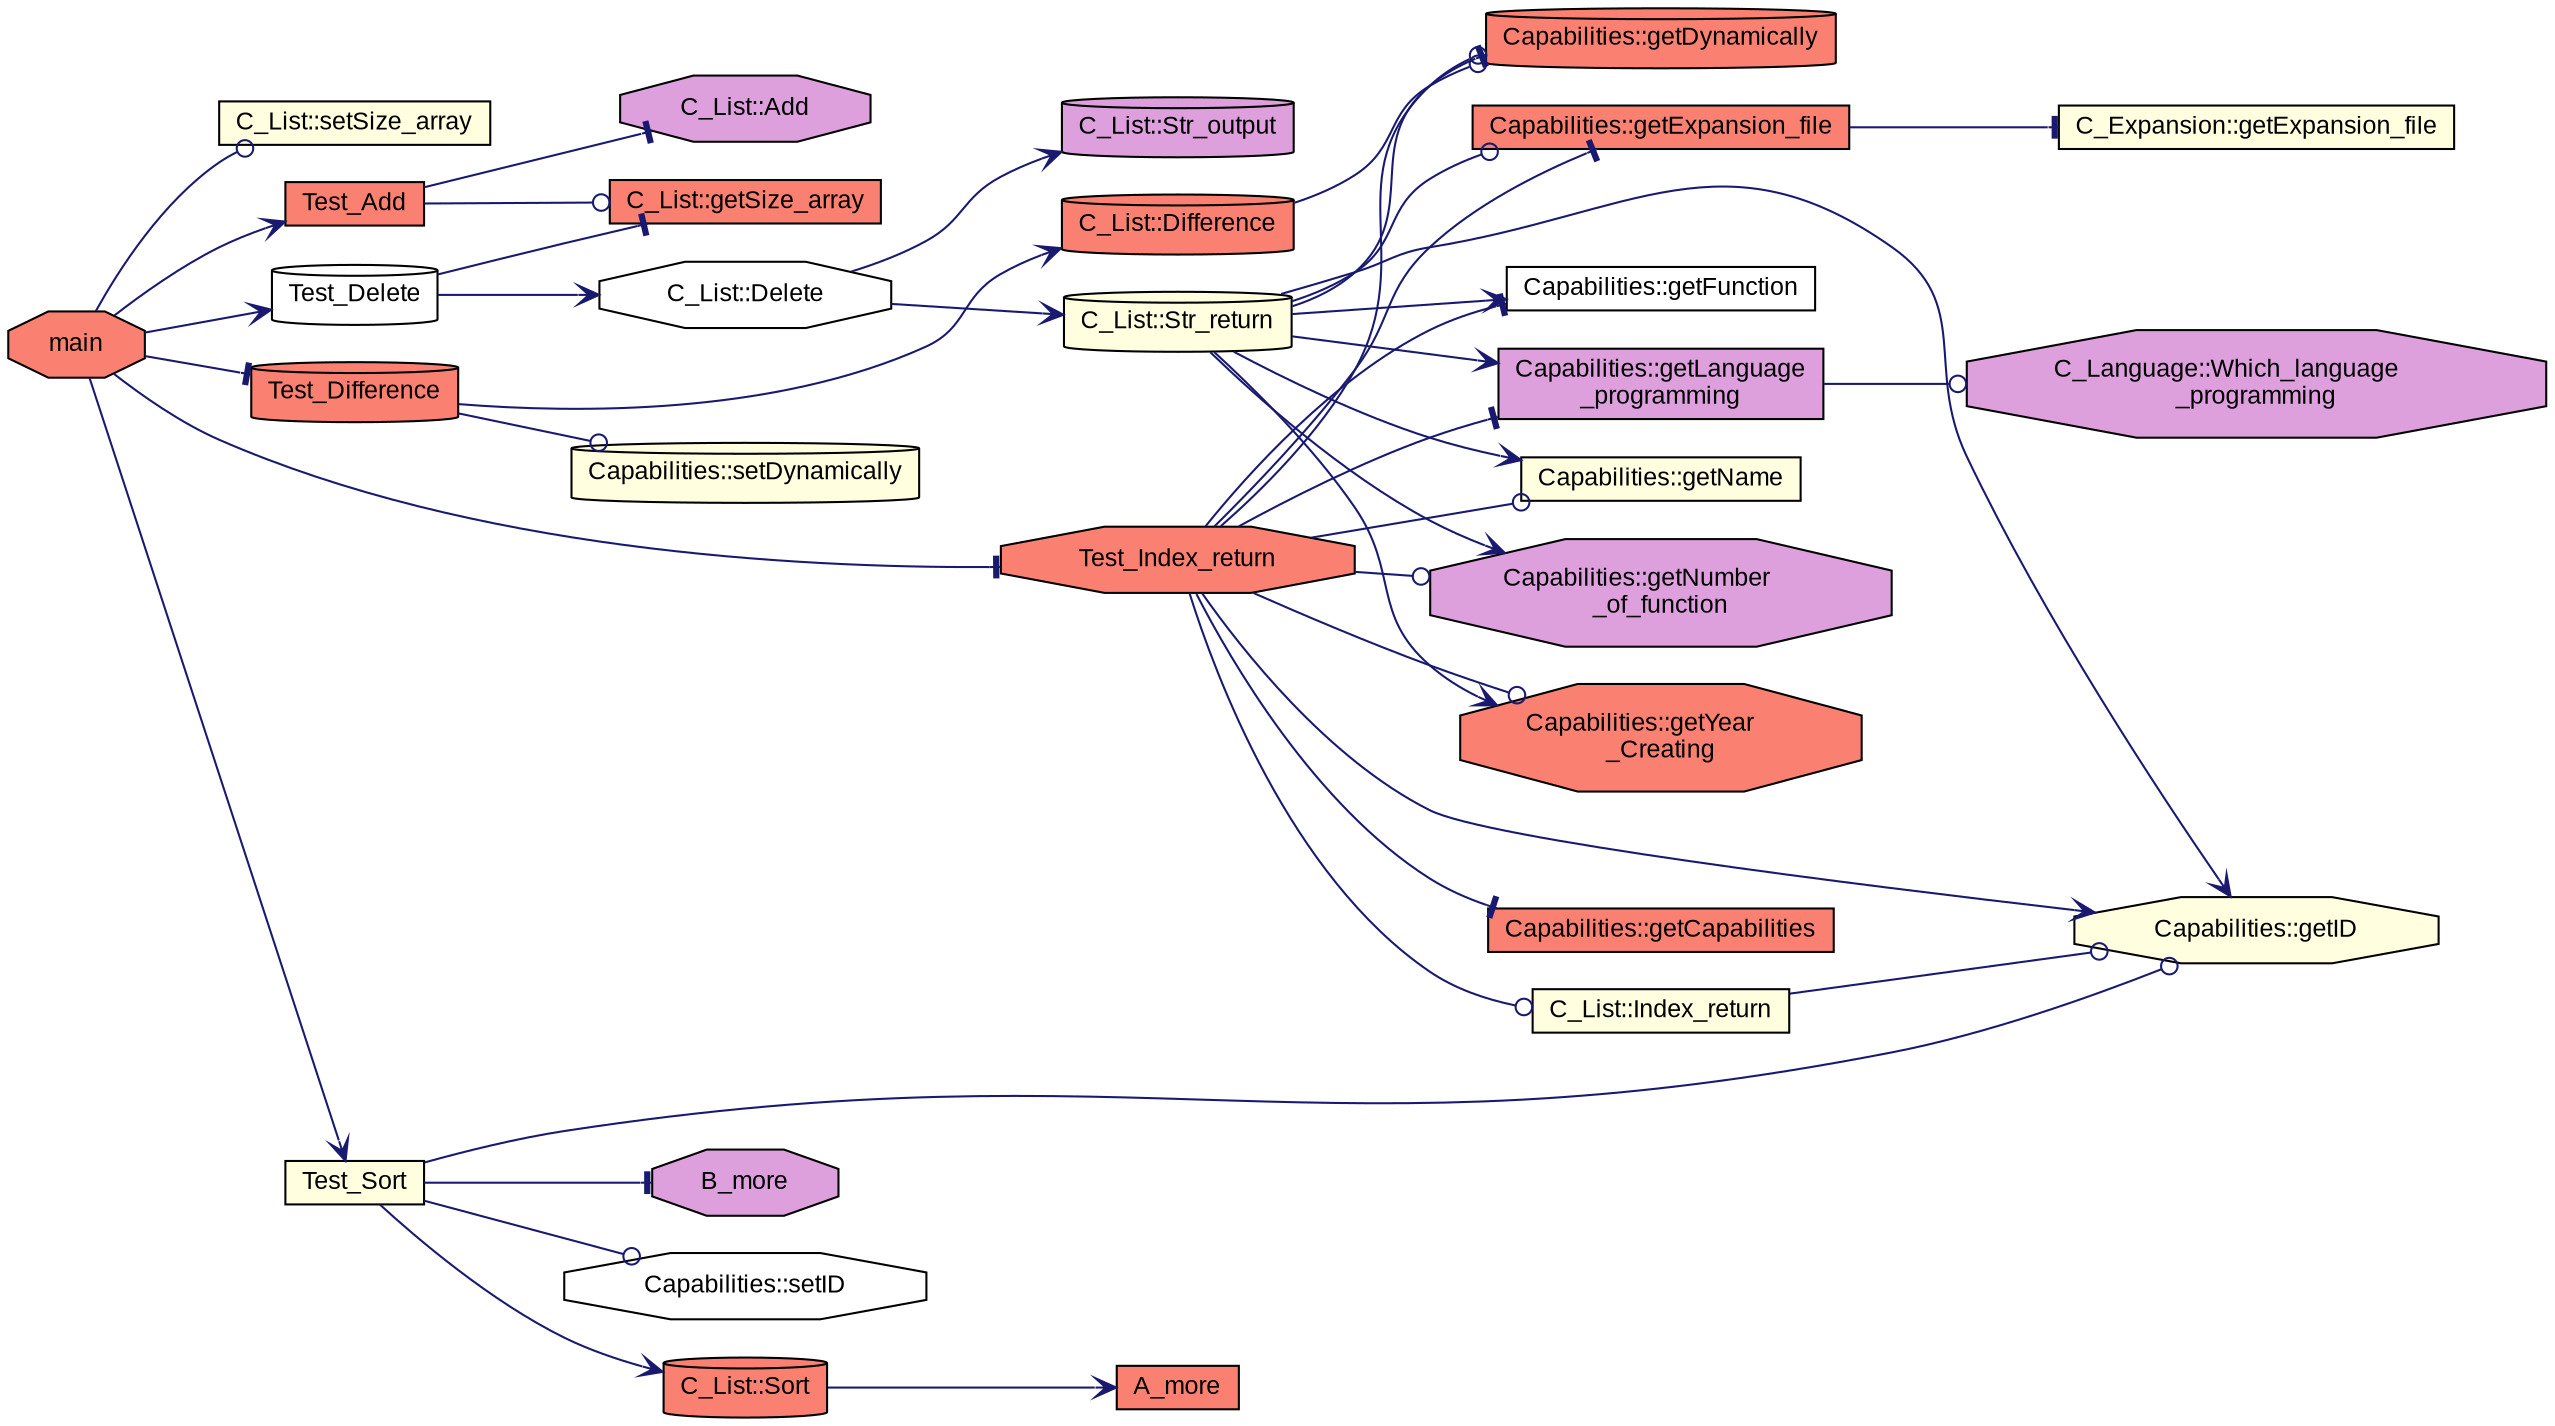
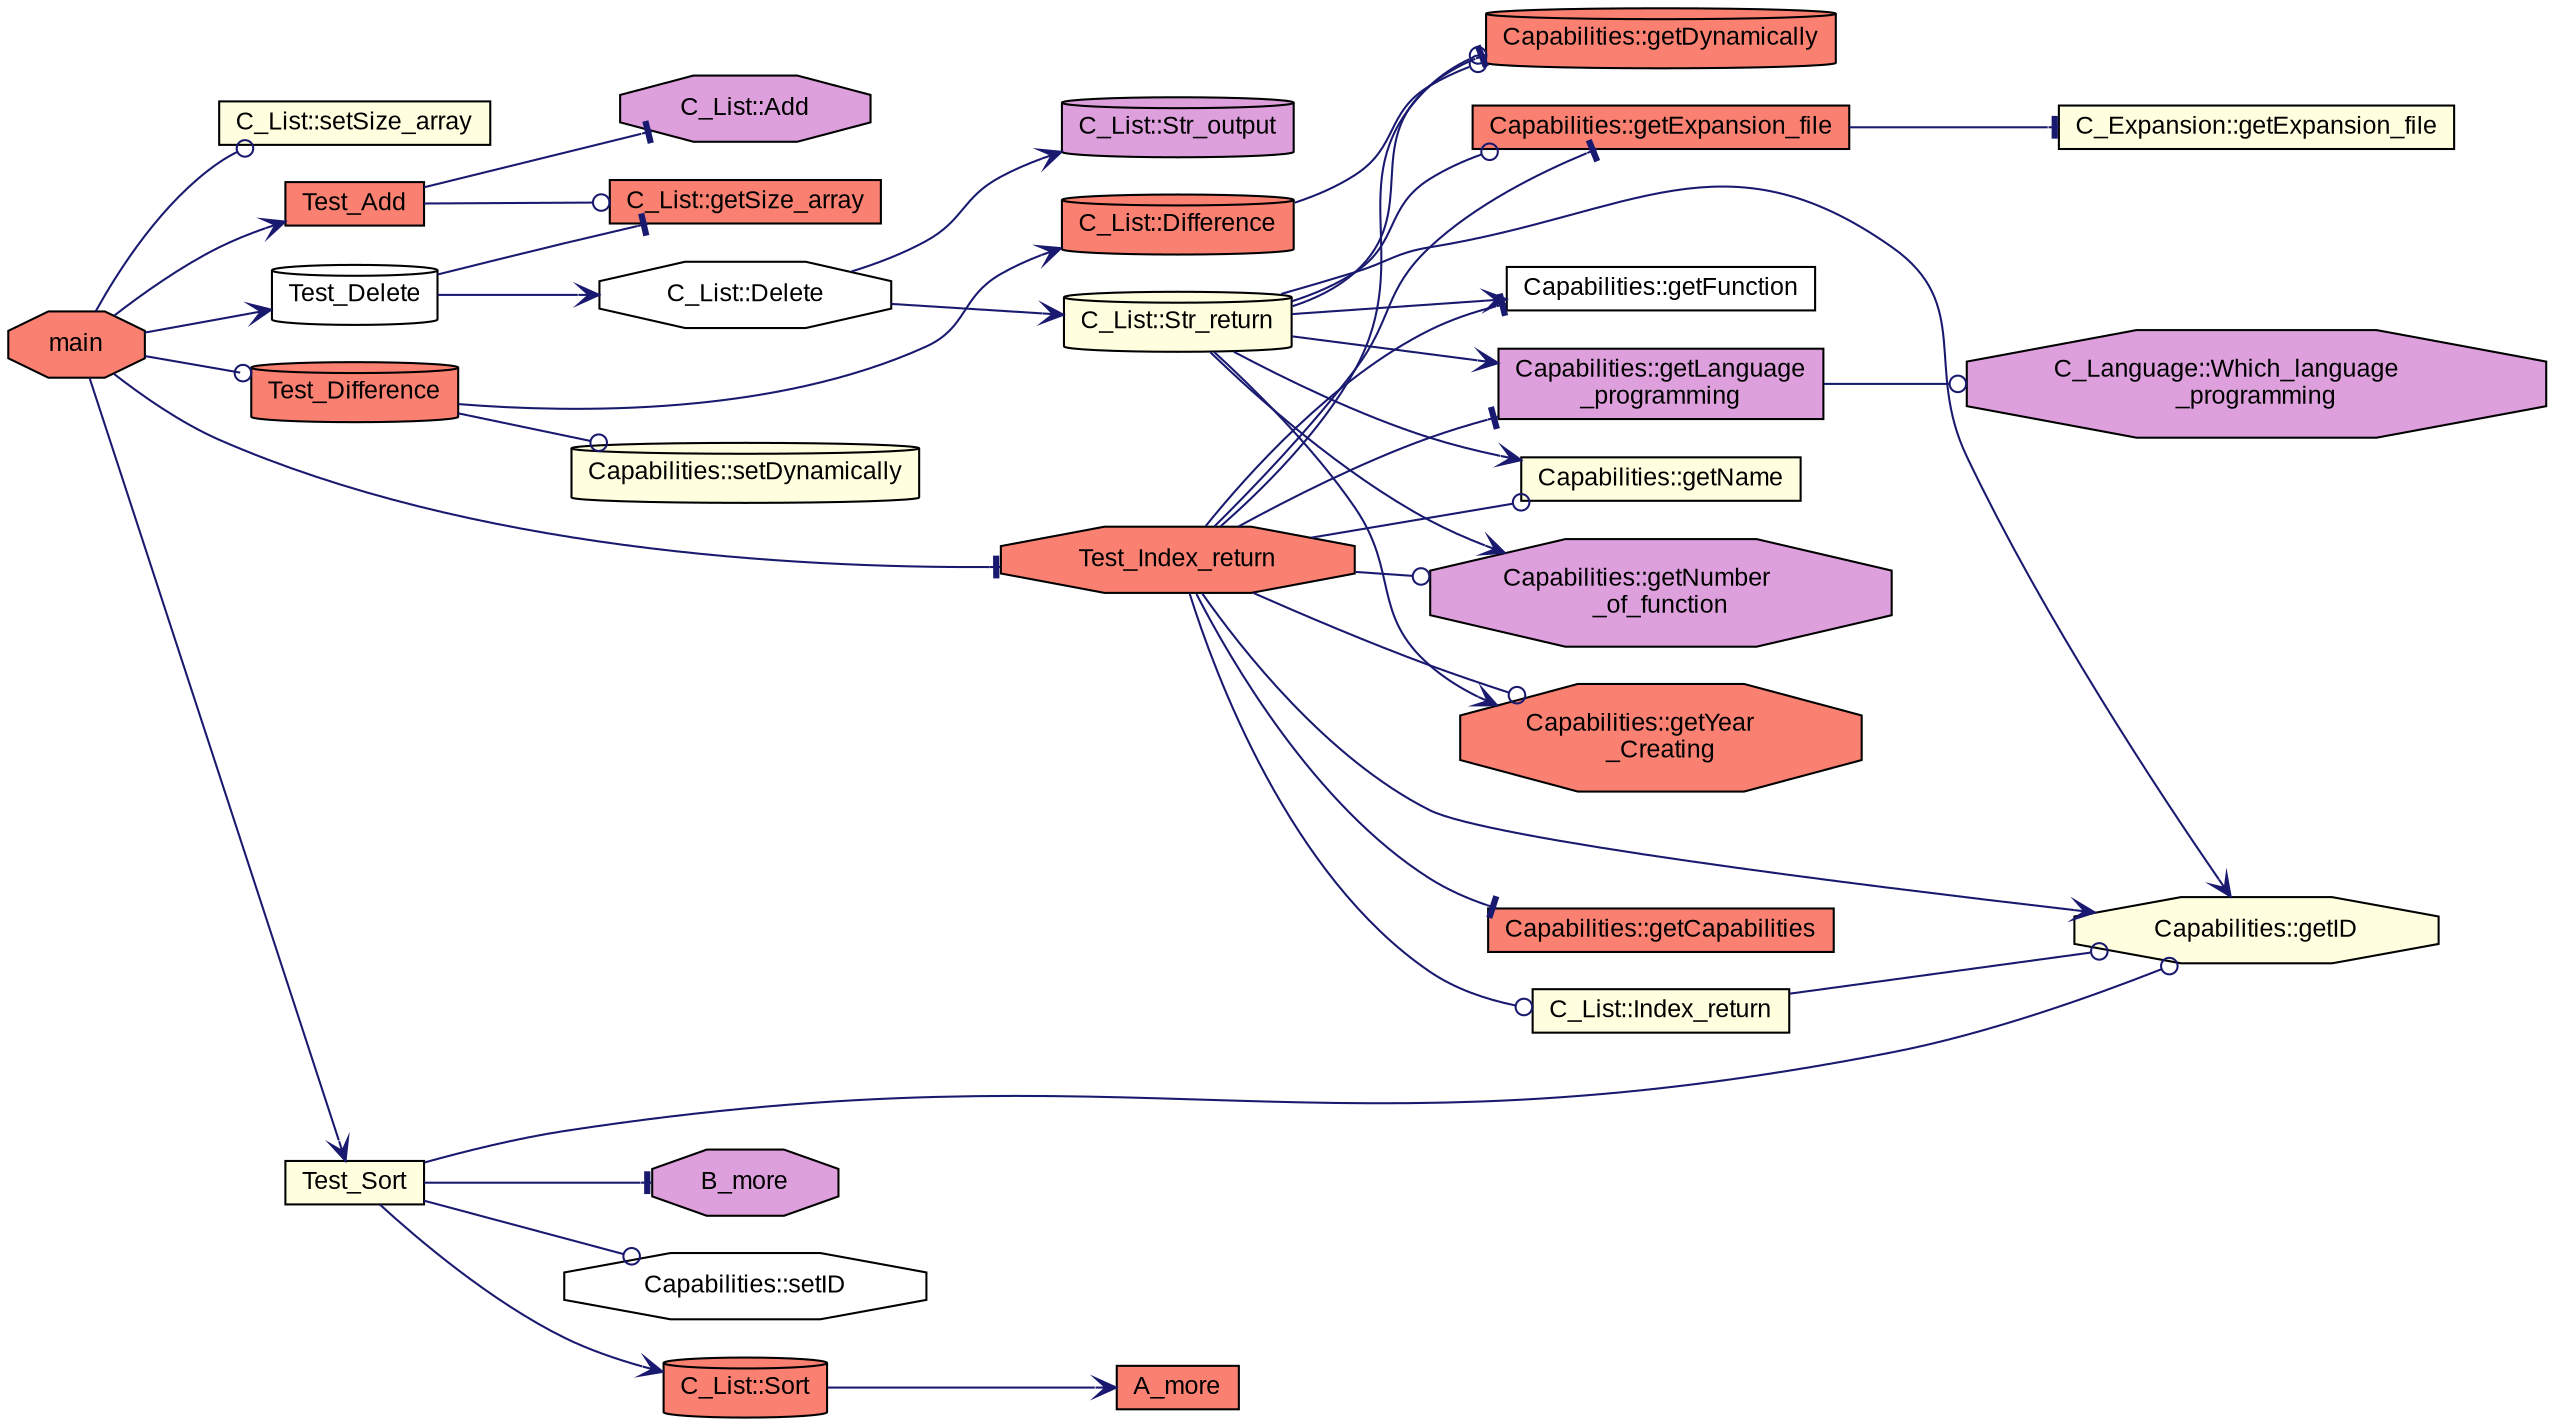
edge "main" -> "Test_Difference": arrowhead tee -> odot
